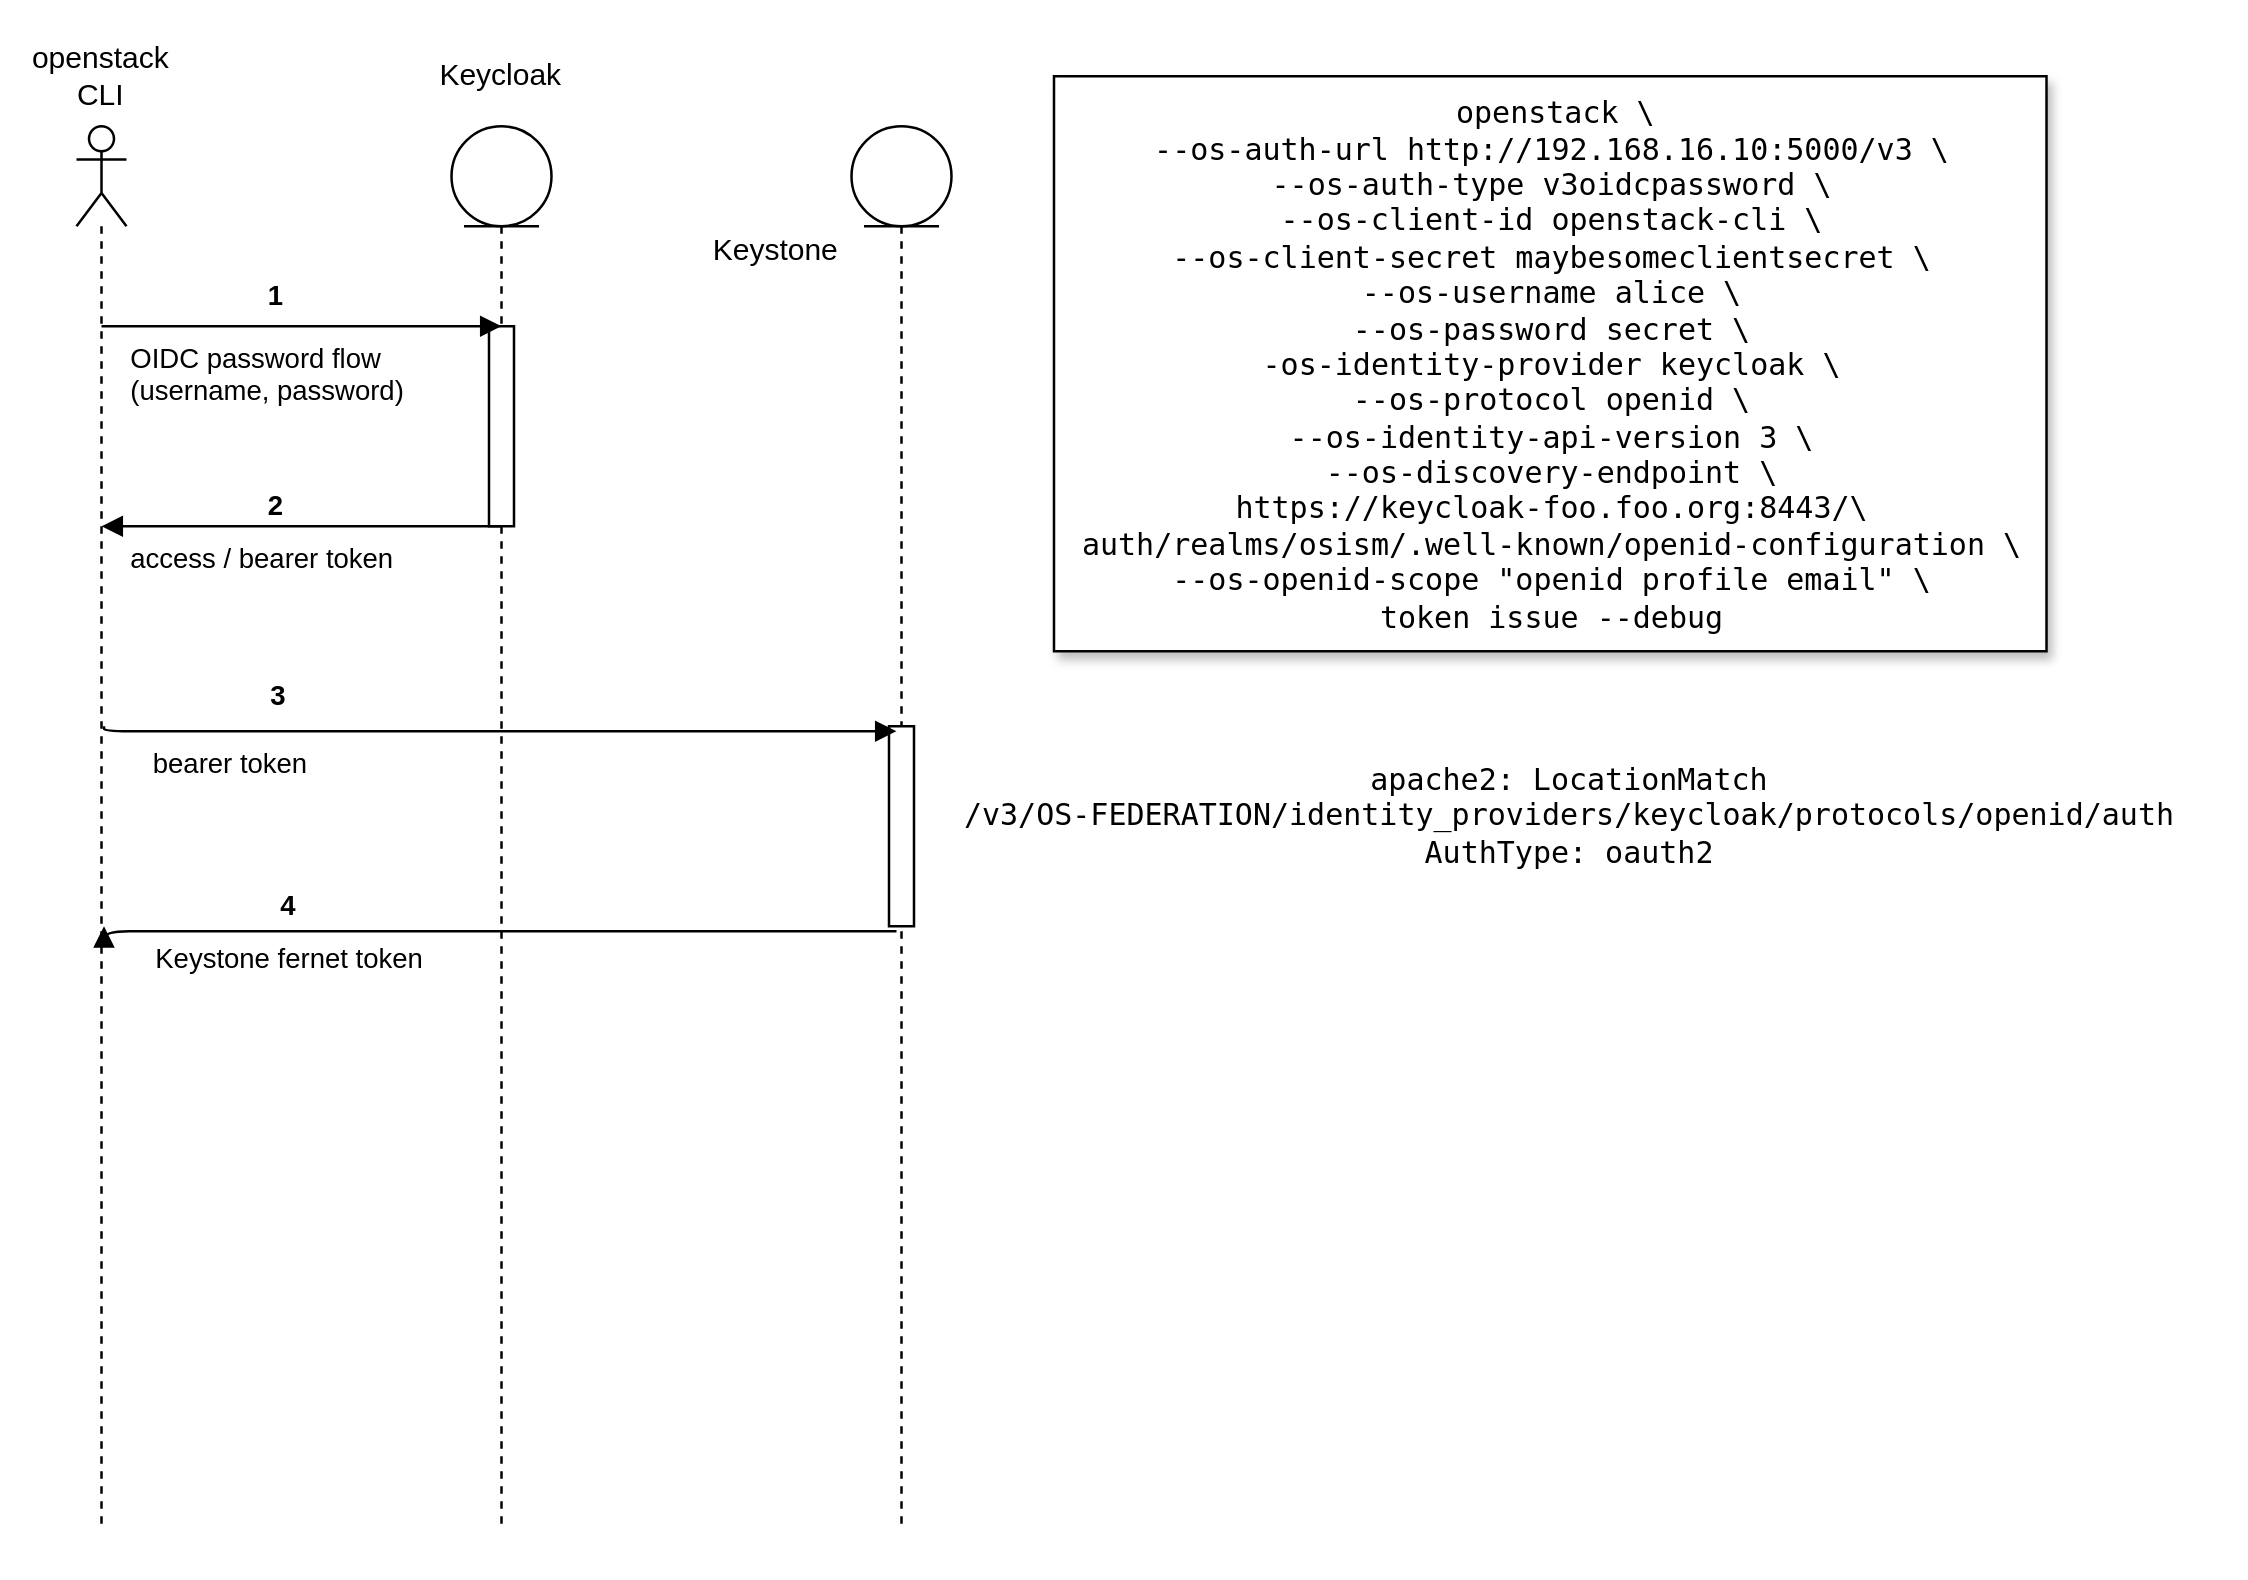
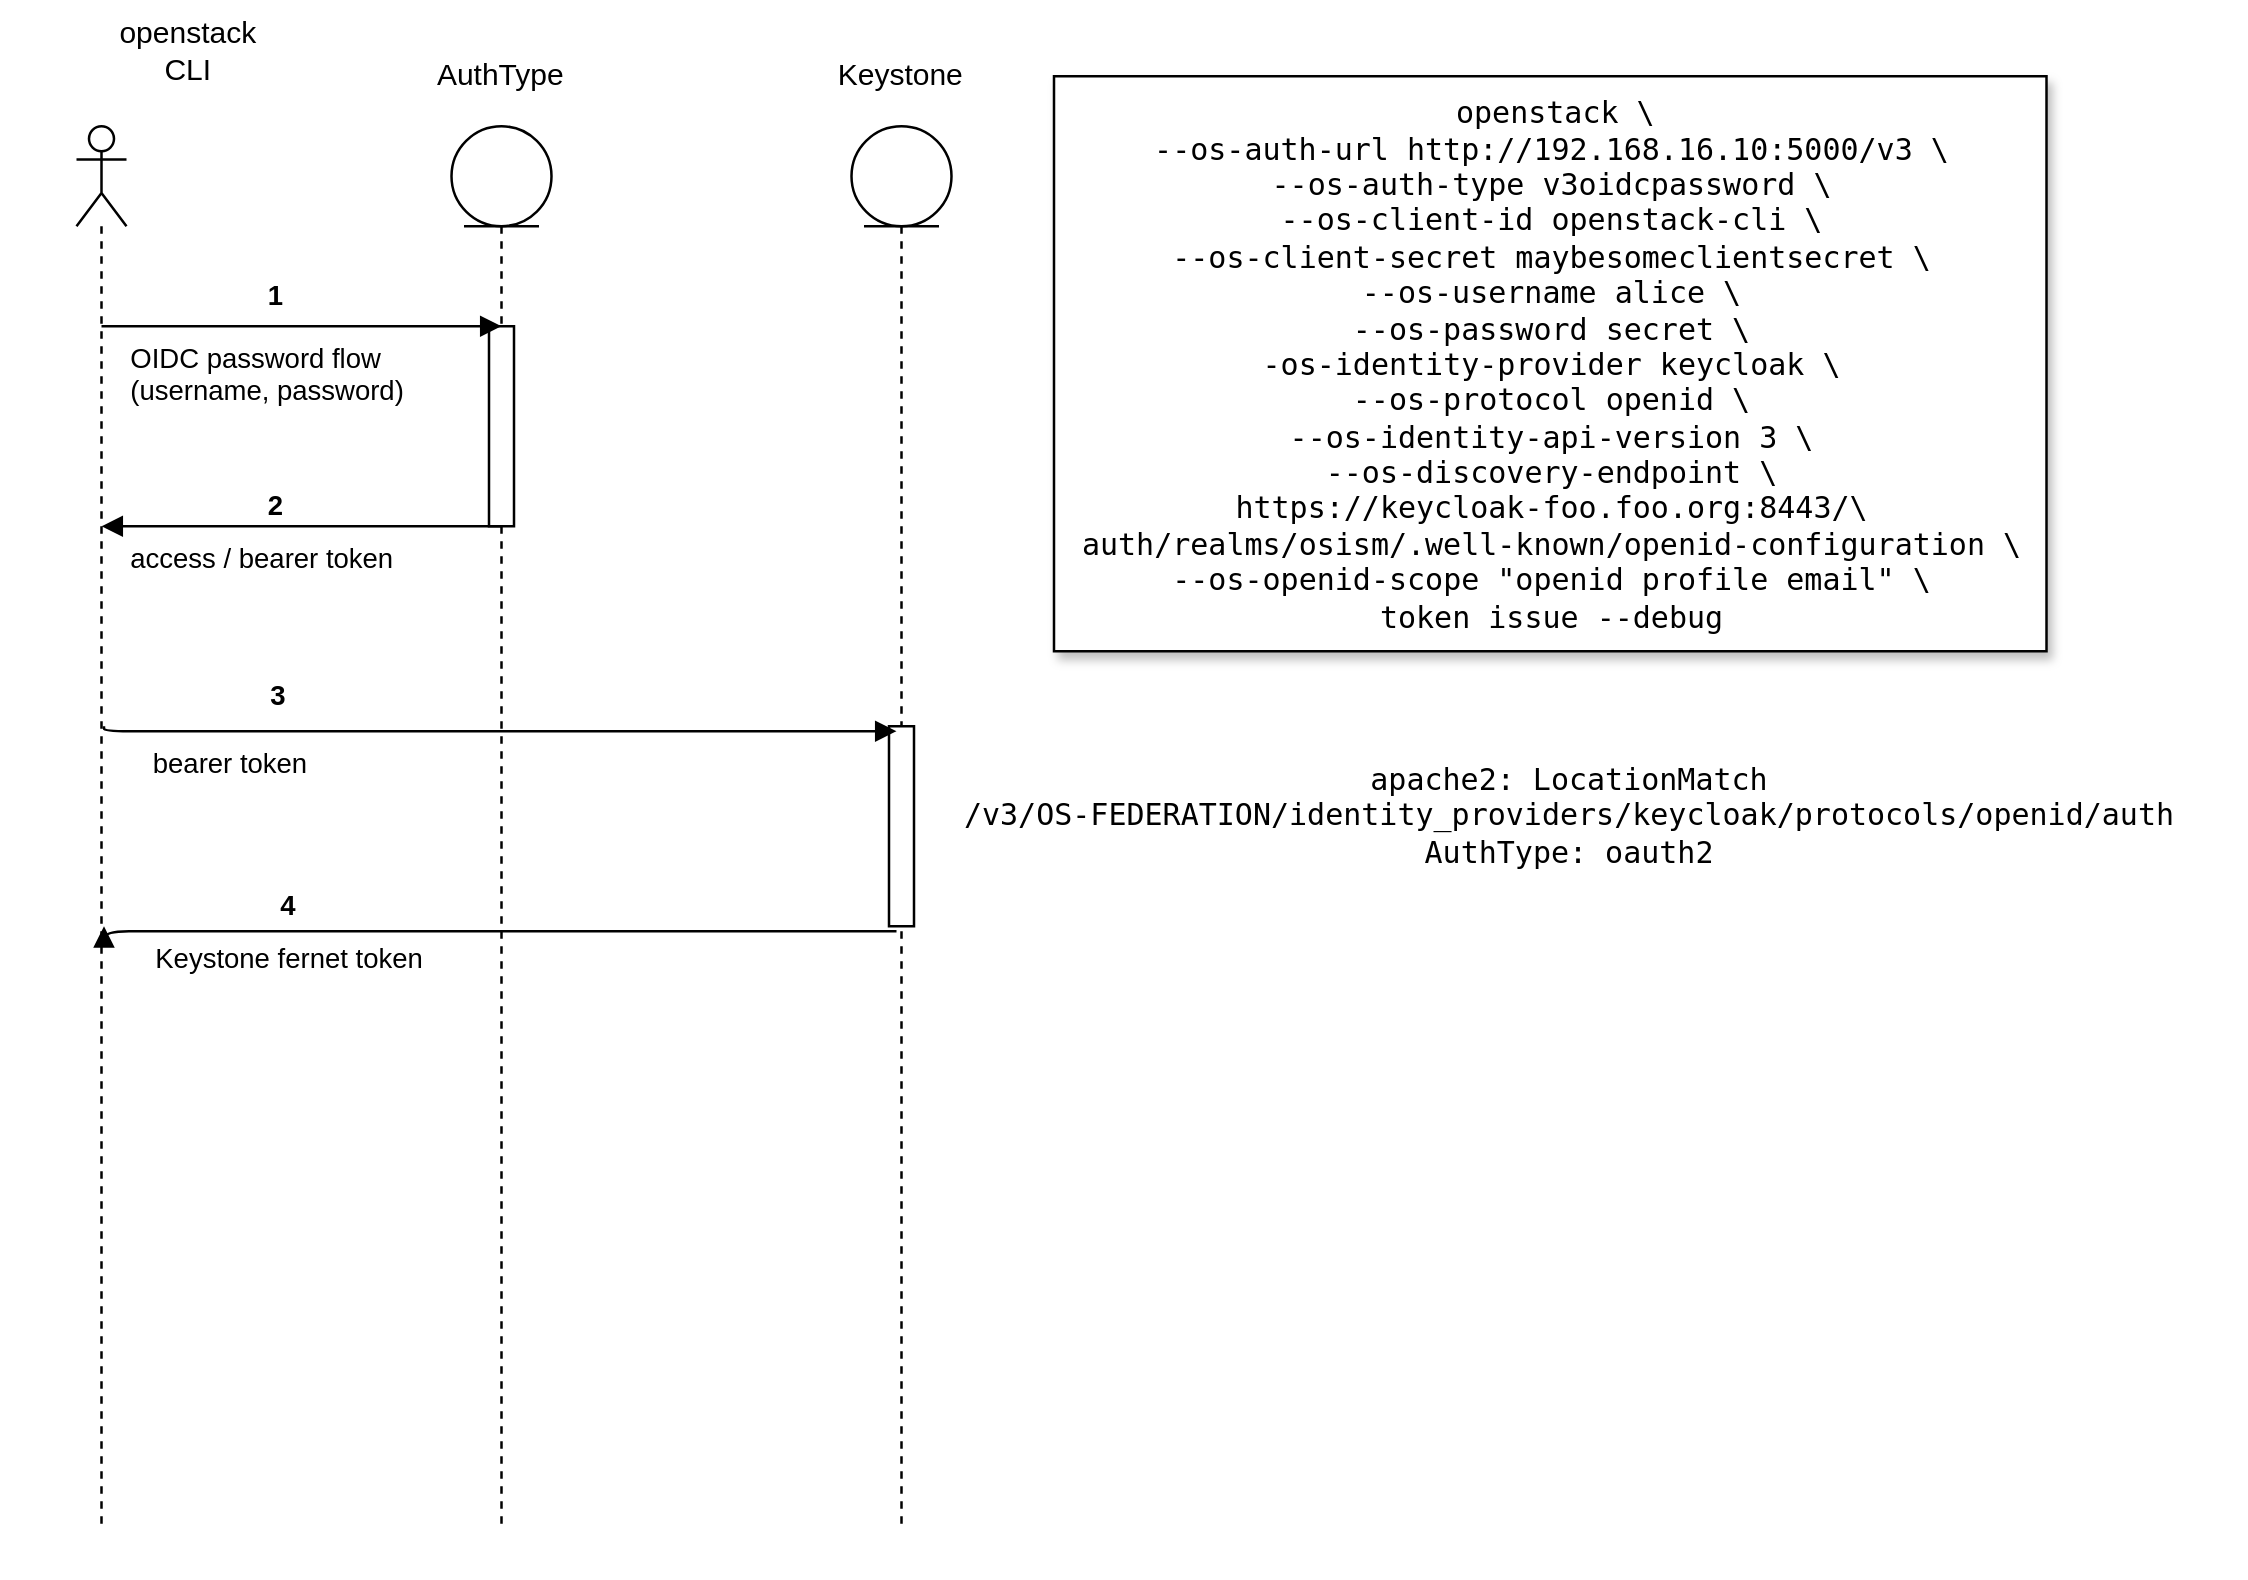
node "openstack CLI": moved (101, 76) -> (189, 51)
node "Keycloak": label "Keycloak" -> "AuthType"
node "Keystone": moved (776, 251) -> (901, 76)
